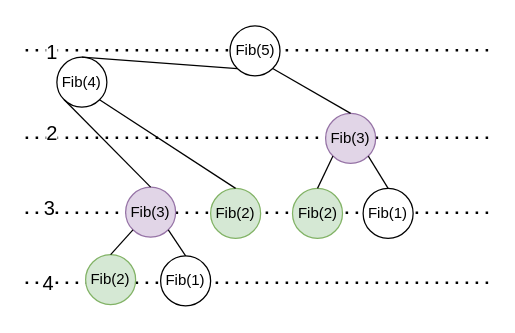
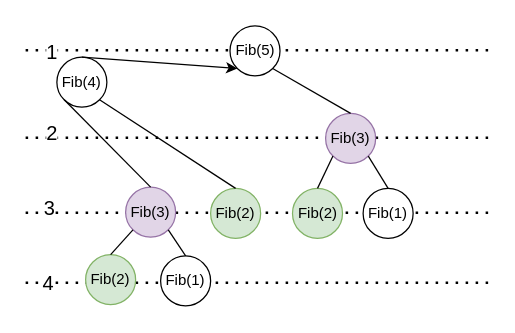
edge "Fib(5)" -- "Fib(4)": arrowhead none -> classic
